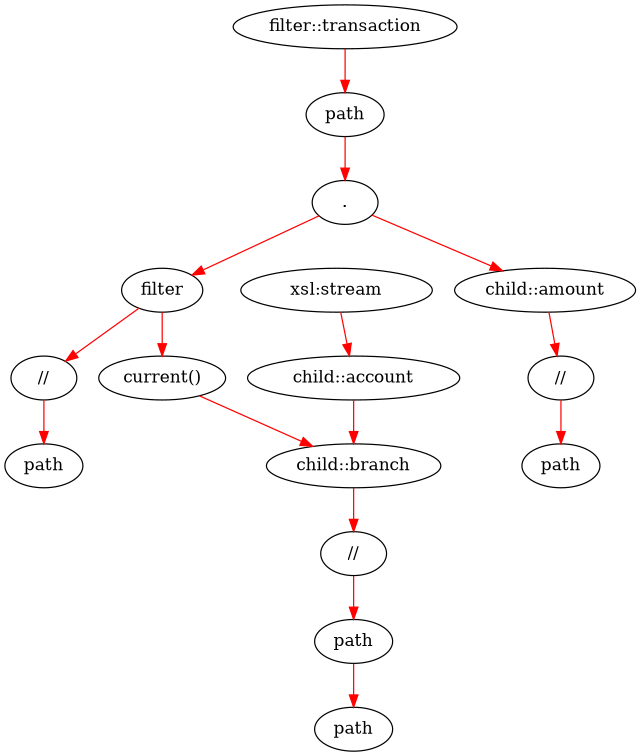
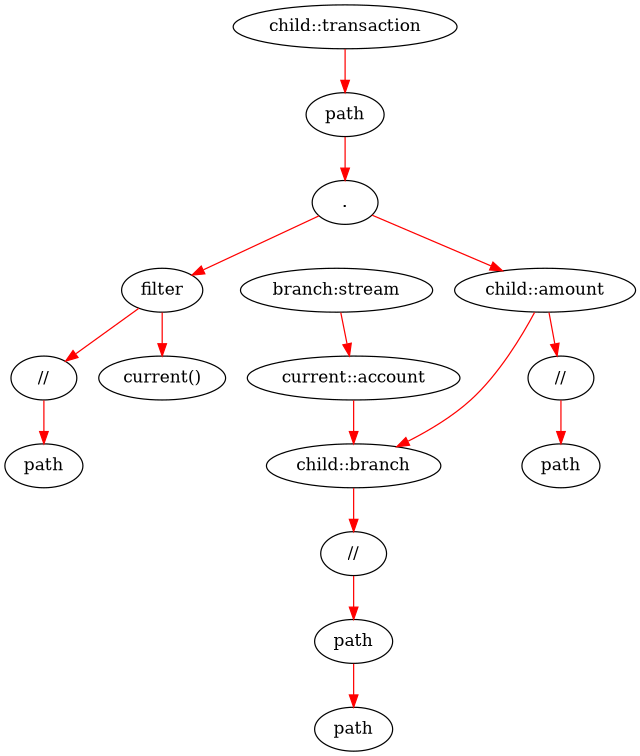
node "filter::transaction": label "filter::transaction" -> "child::transaction"
node "xsl:stream": label "xsl:stream" -> "branch:stream"
node "child::account": label "child::account" -> "current::account"
edge "current()" -> "child::branch": now "child::amount" -> "child::branch"
